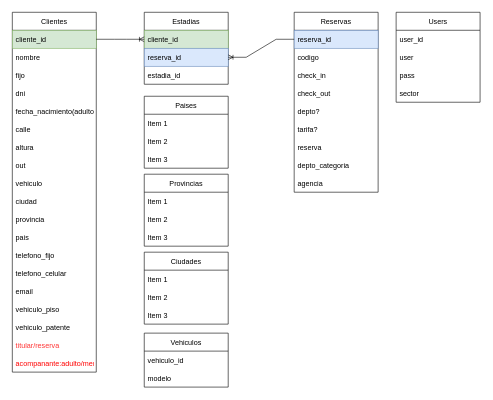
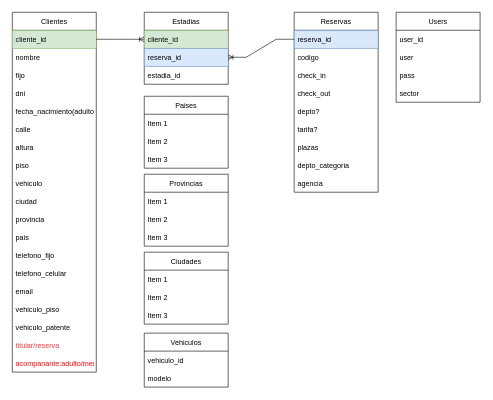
node "reserva": label "reserva" -> "plazas"
node "out": label "out" -> "piso"
